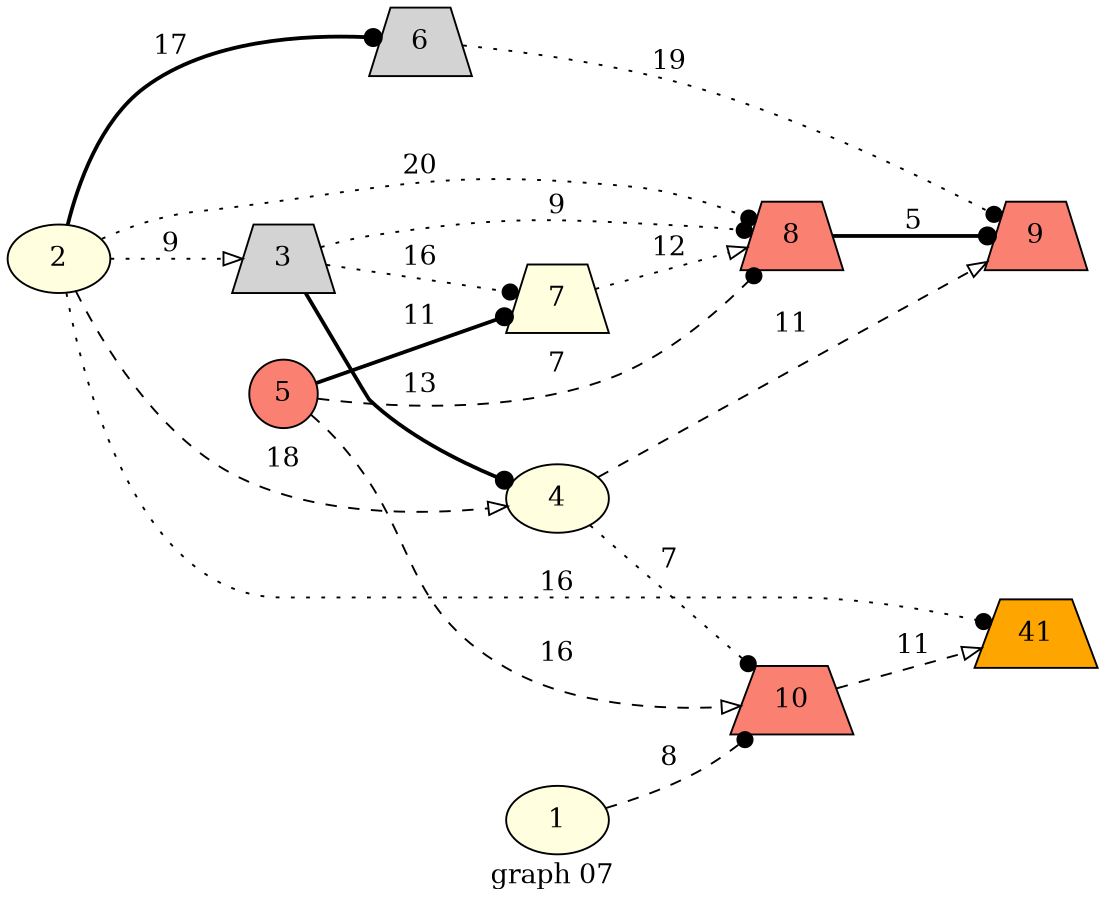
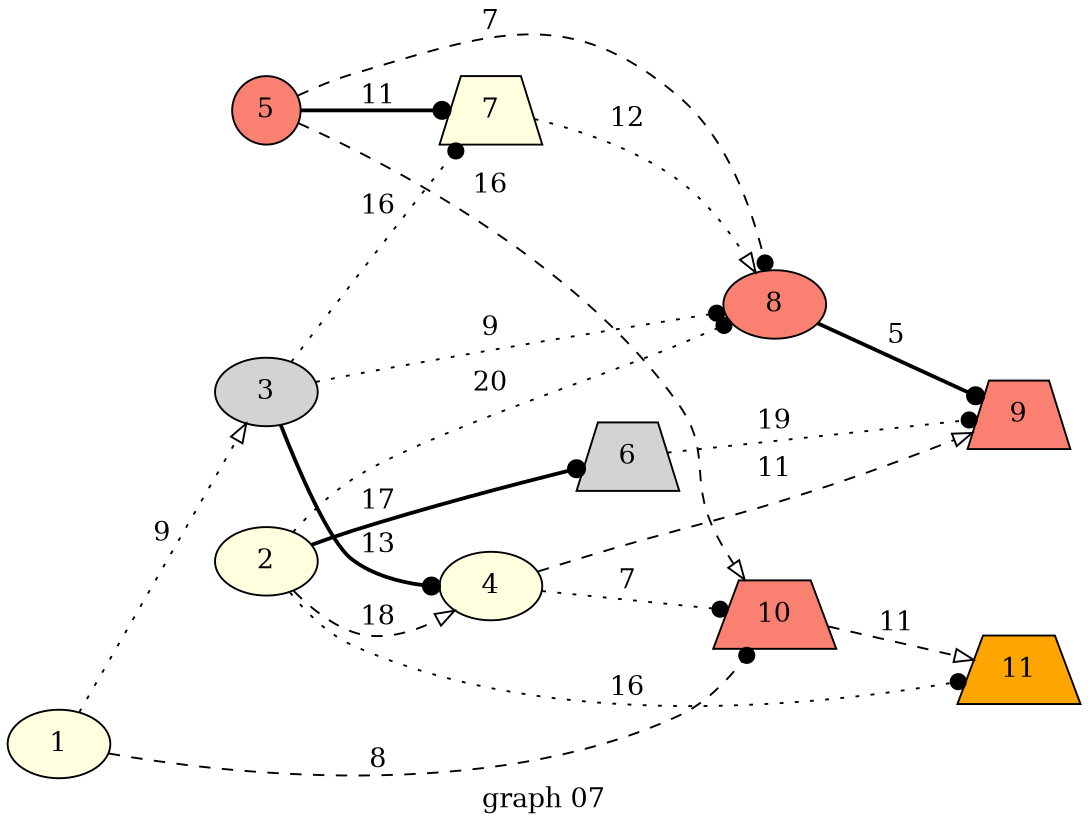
node "8": shape trapezium -> ellipse
edge "2" -> "3": now "1" -> "3"
node "3": shape trapezium -> ellipse
node "41": label "41" -> "11"
